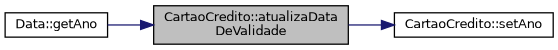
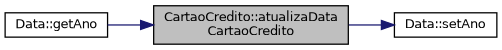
node "CartaoCredito::atualizaData DeValidade": label "CartaoCredito::atualizaData DeValidade" -> "CartaoCredito::atualizaData CartaoCredito"
node "CartaoCredito::setAno": label "CartaoCredito::setAno" -> "Data::setAno"
